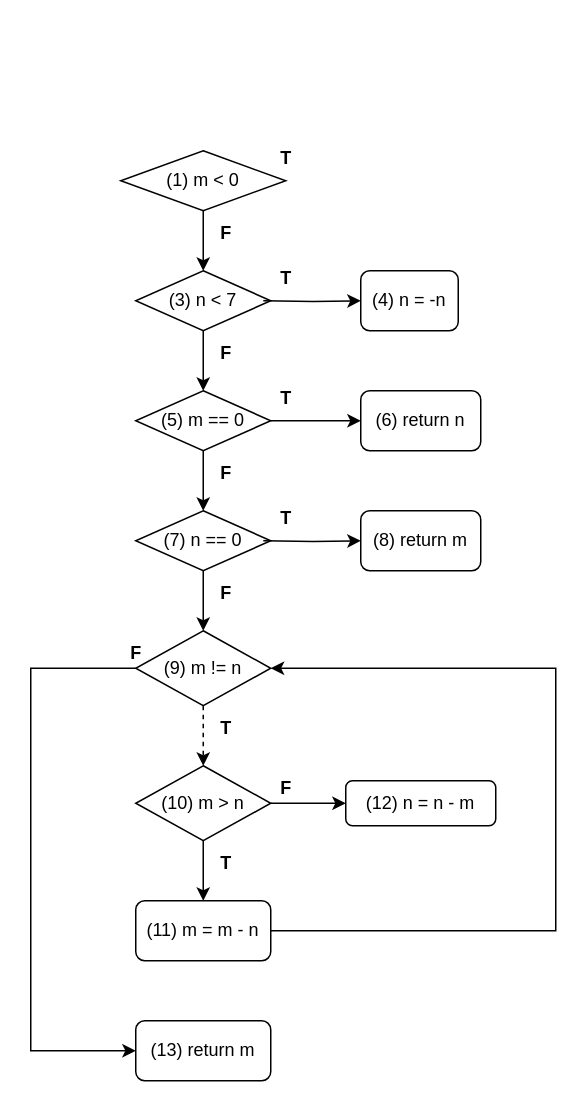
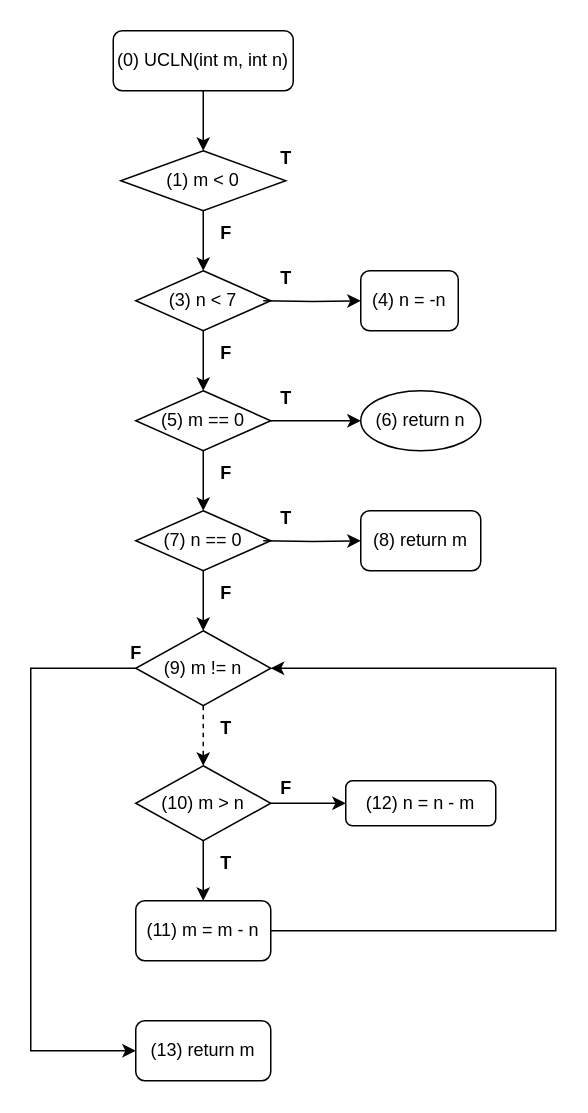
node "(0) UCLN(int m, int n)": added
edge "(0) UCLN(int m, int n)" -> "(1) m < 0": added
node "(6) return n": shape rounded rectangle -> ellipse
